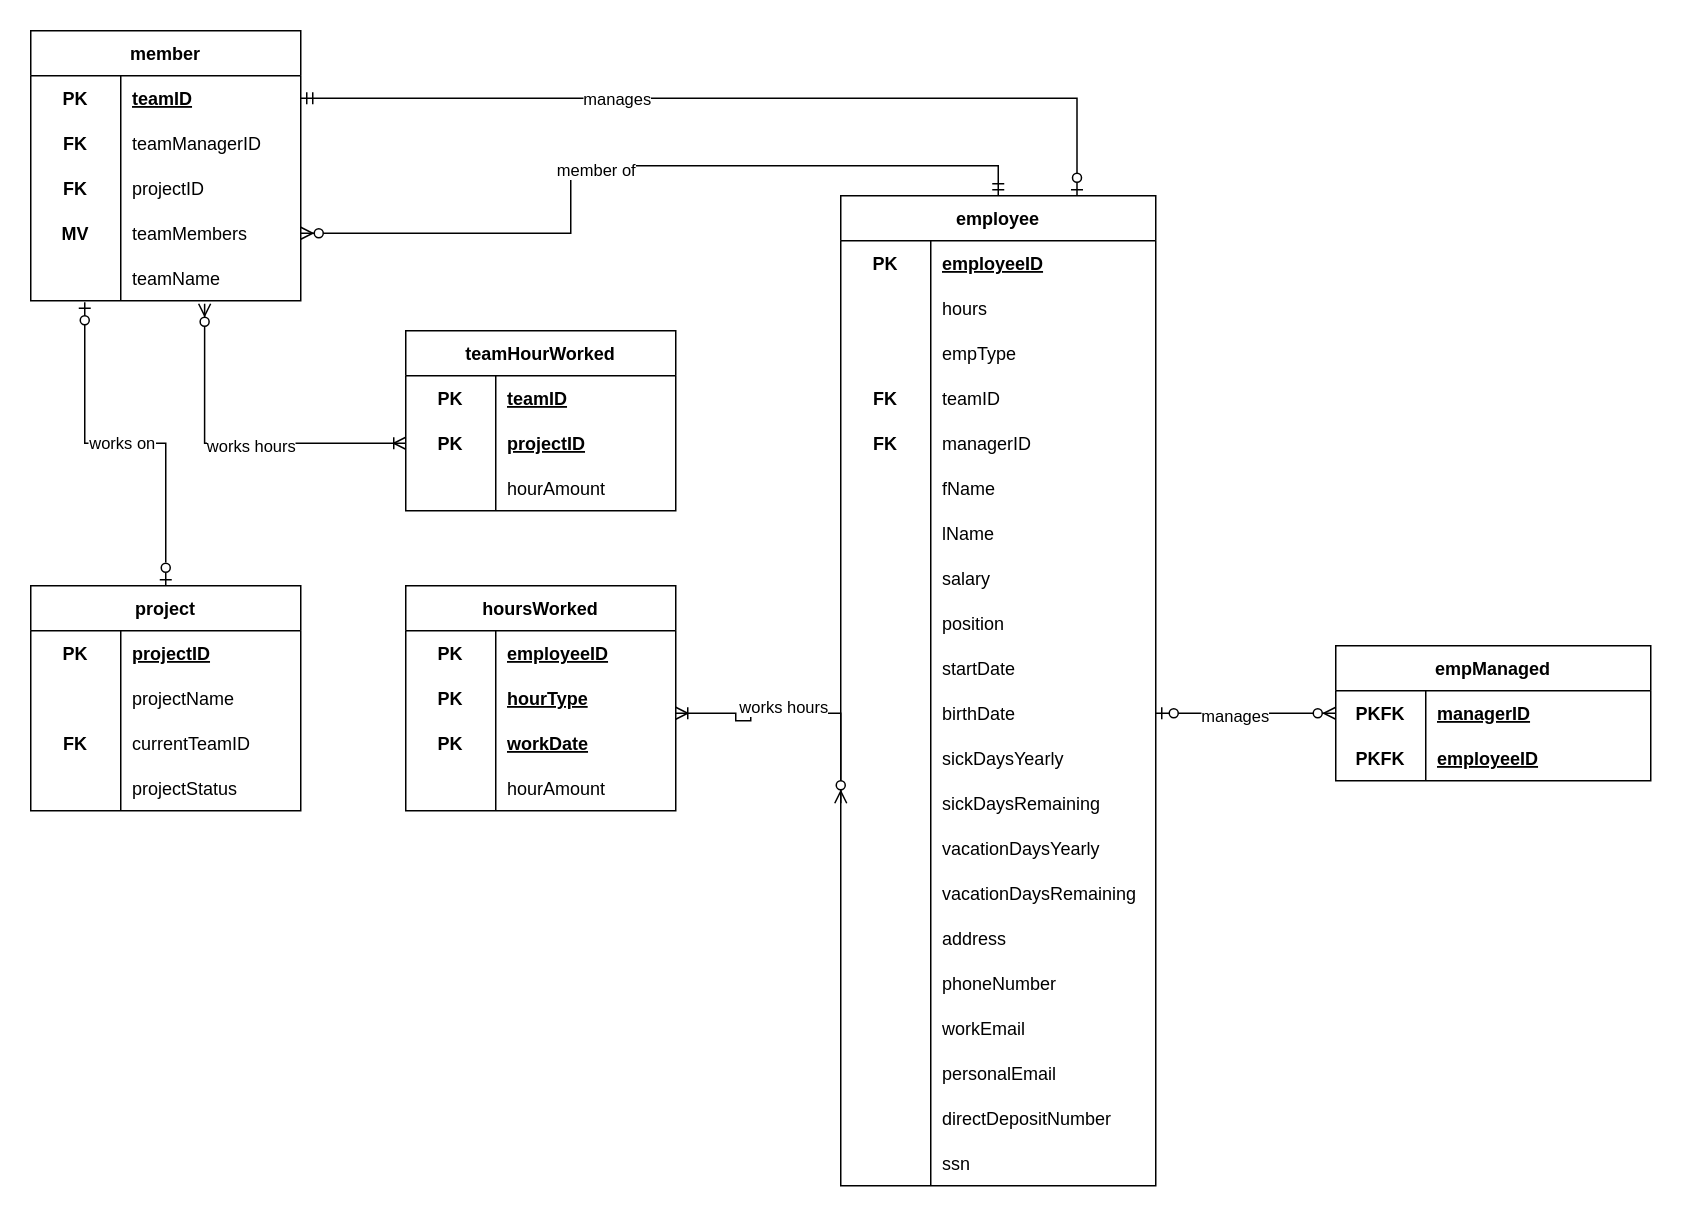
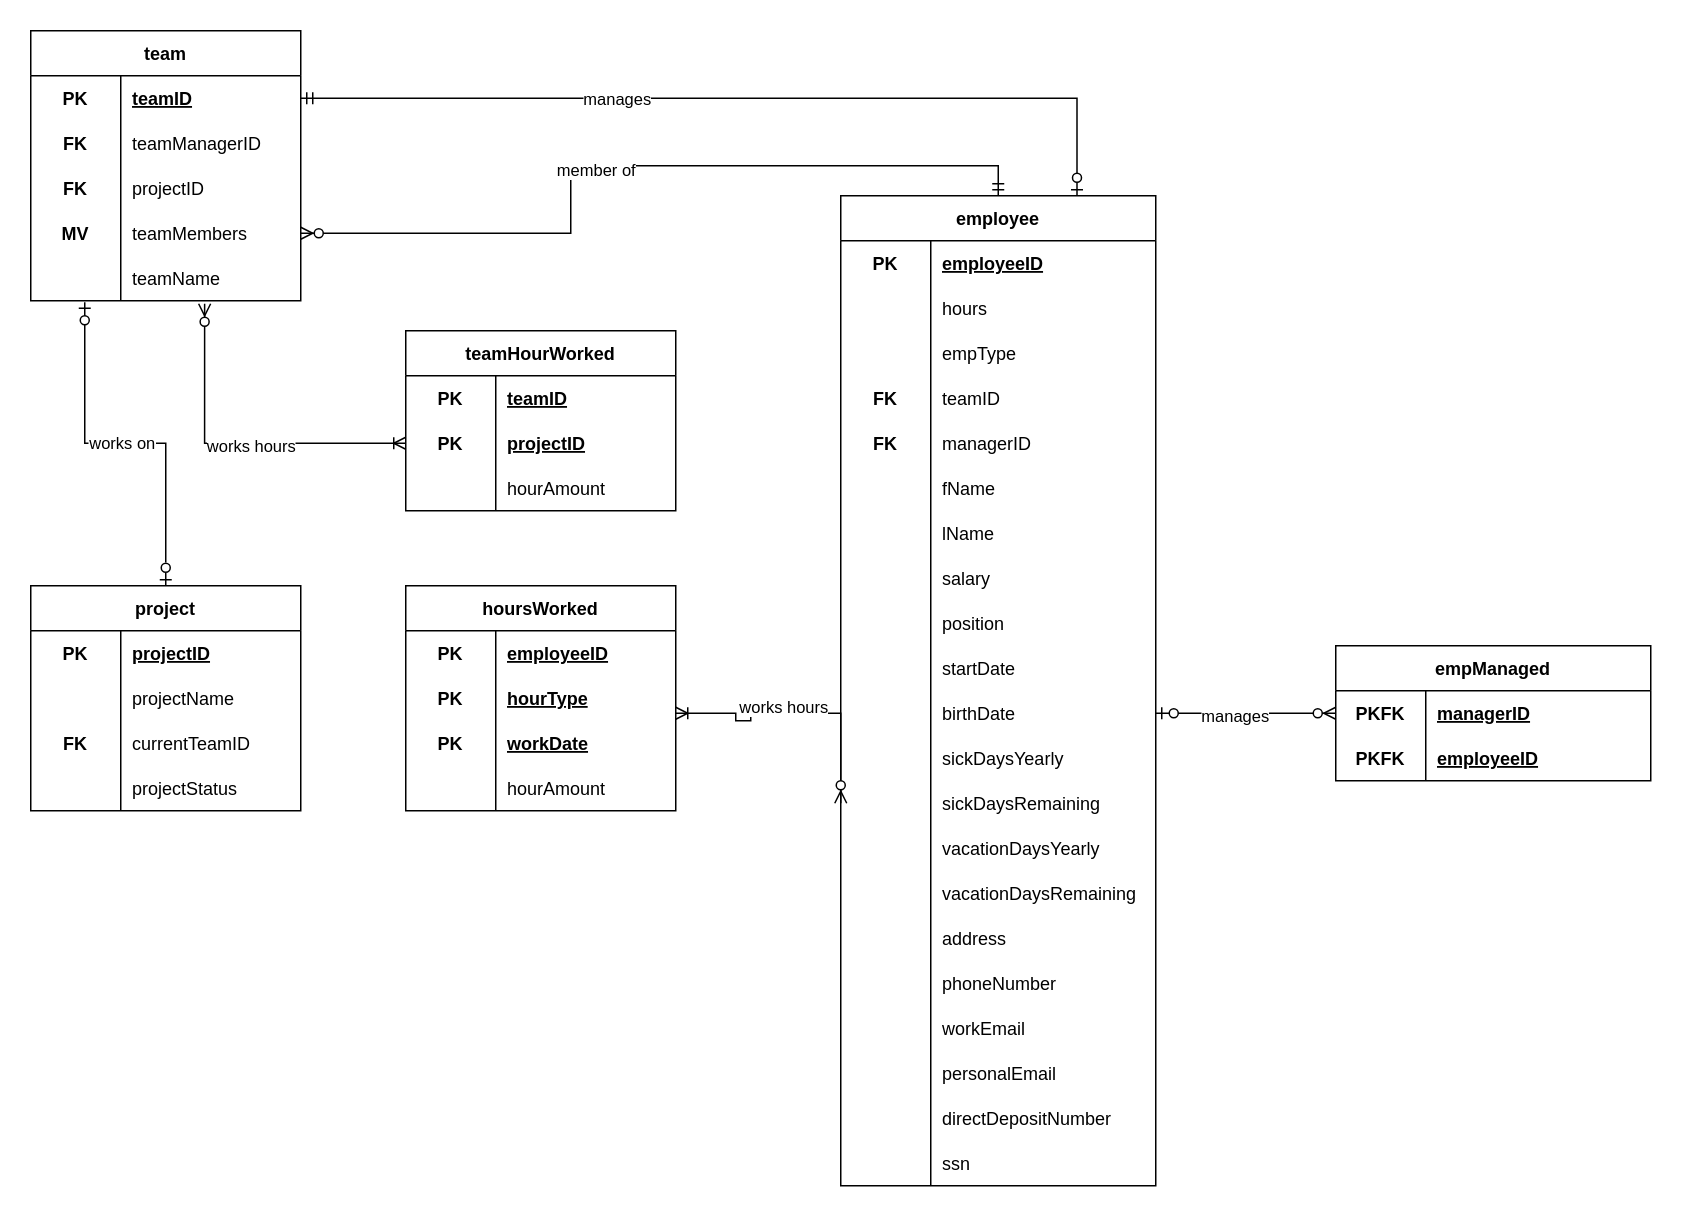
node "member": label "member" -> "team"
